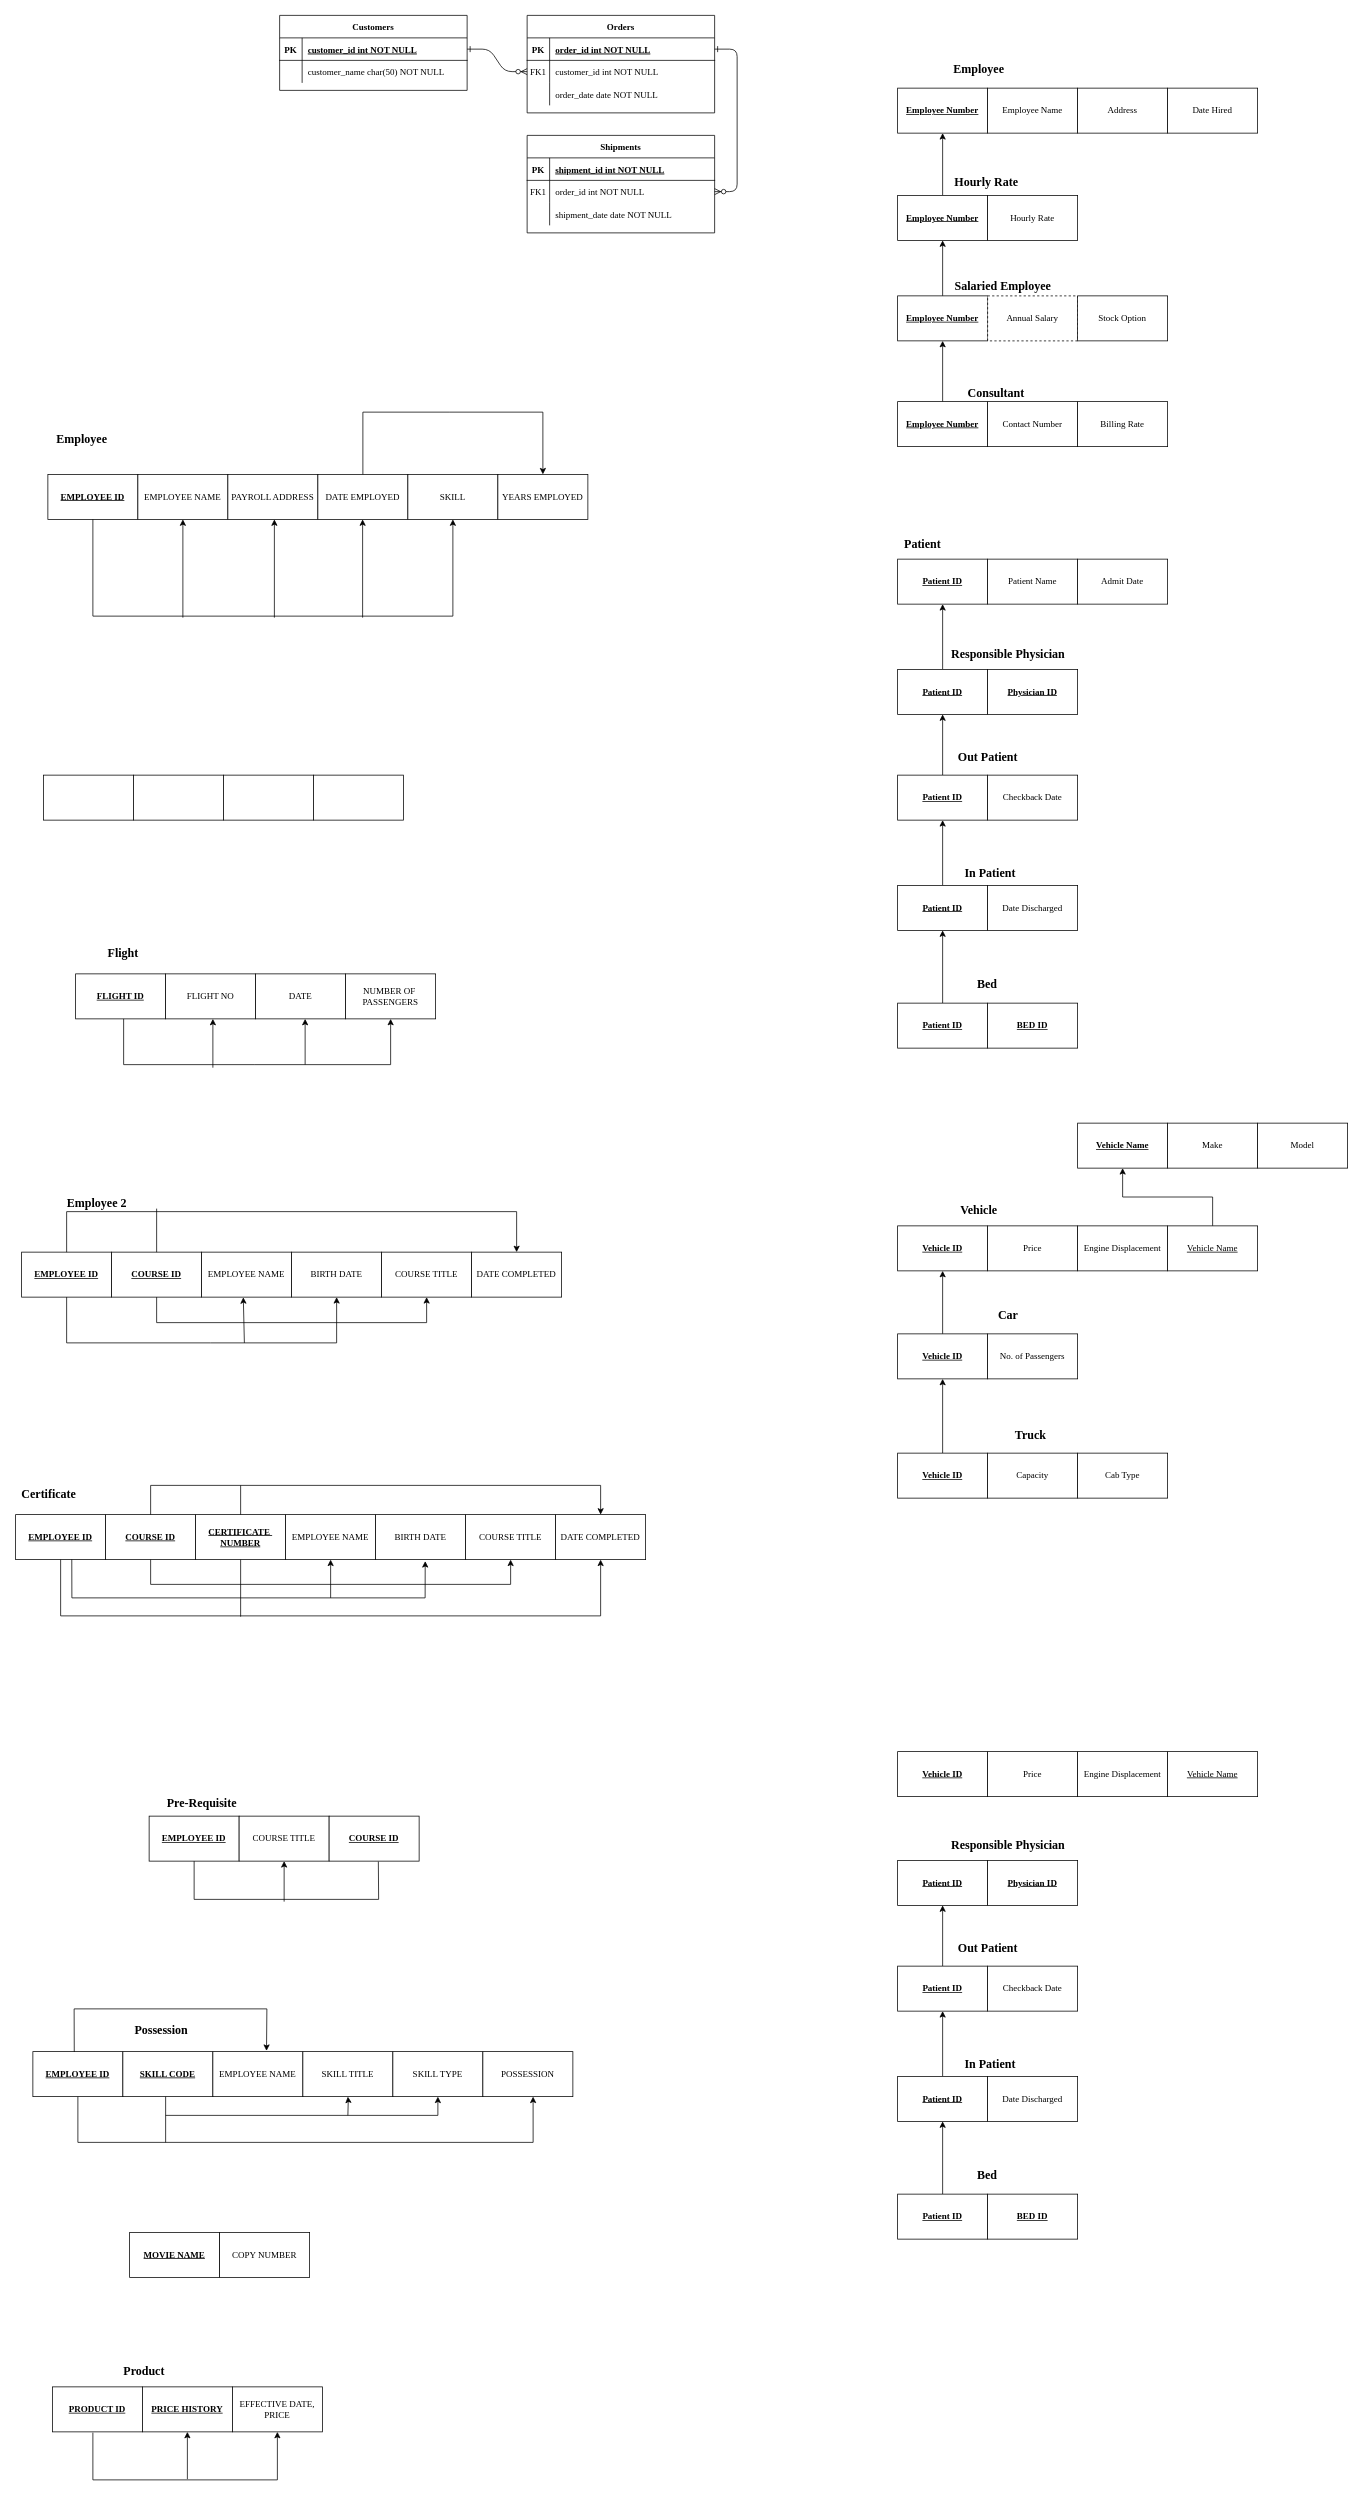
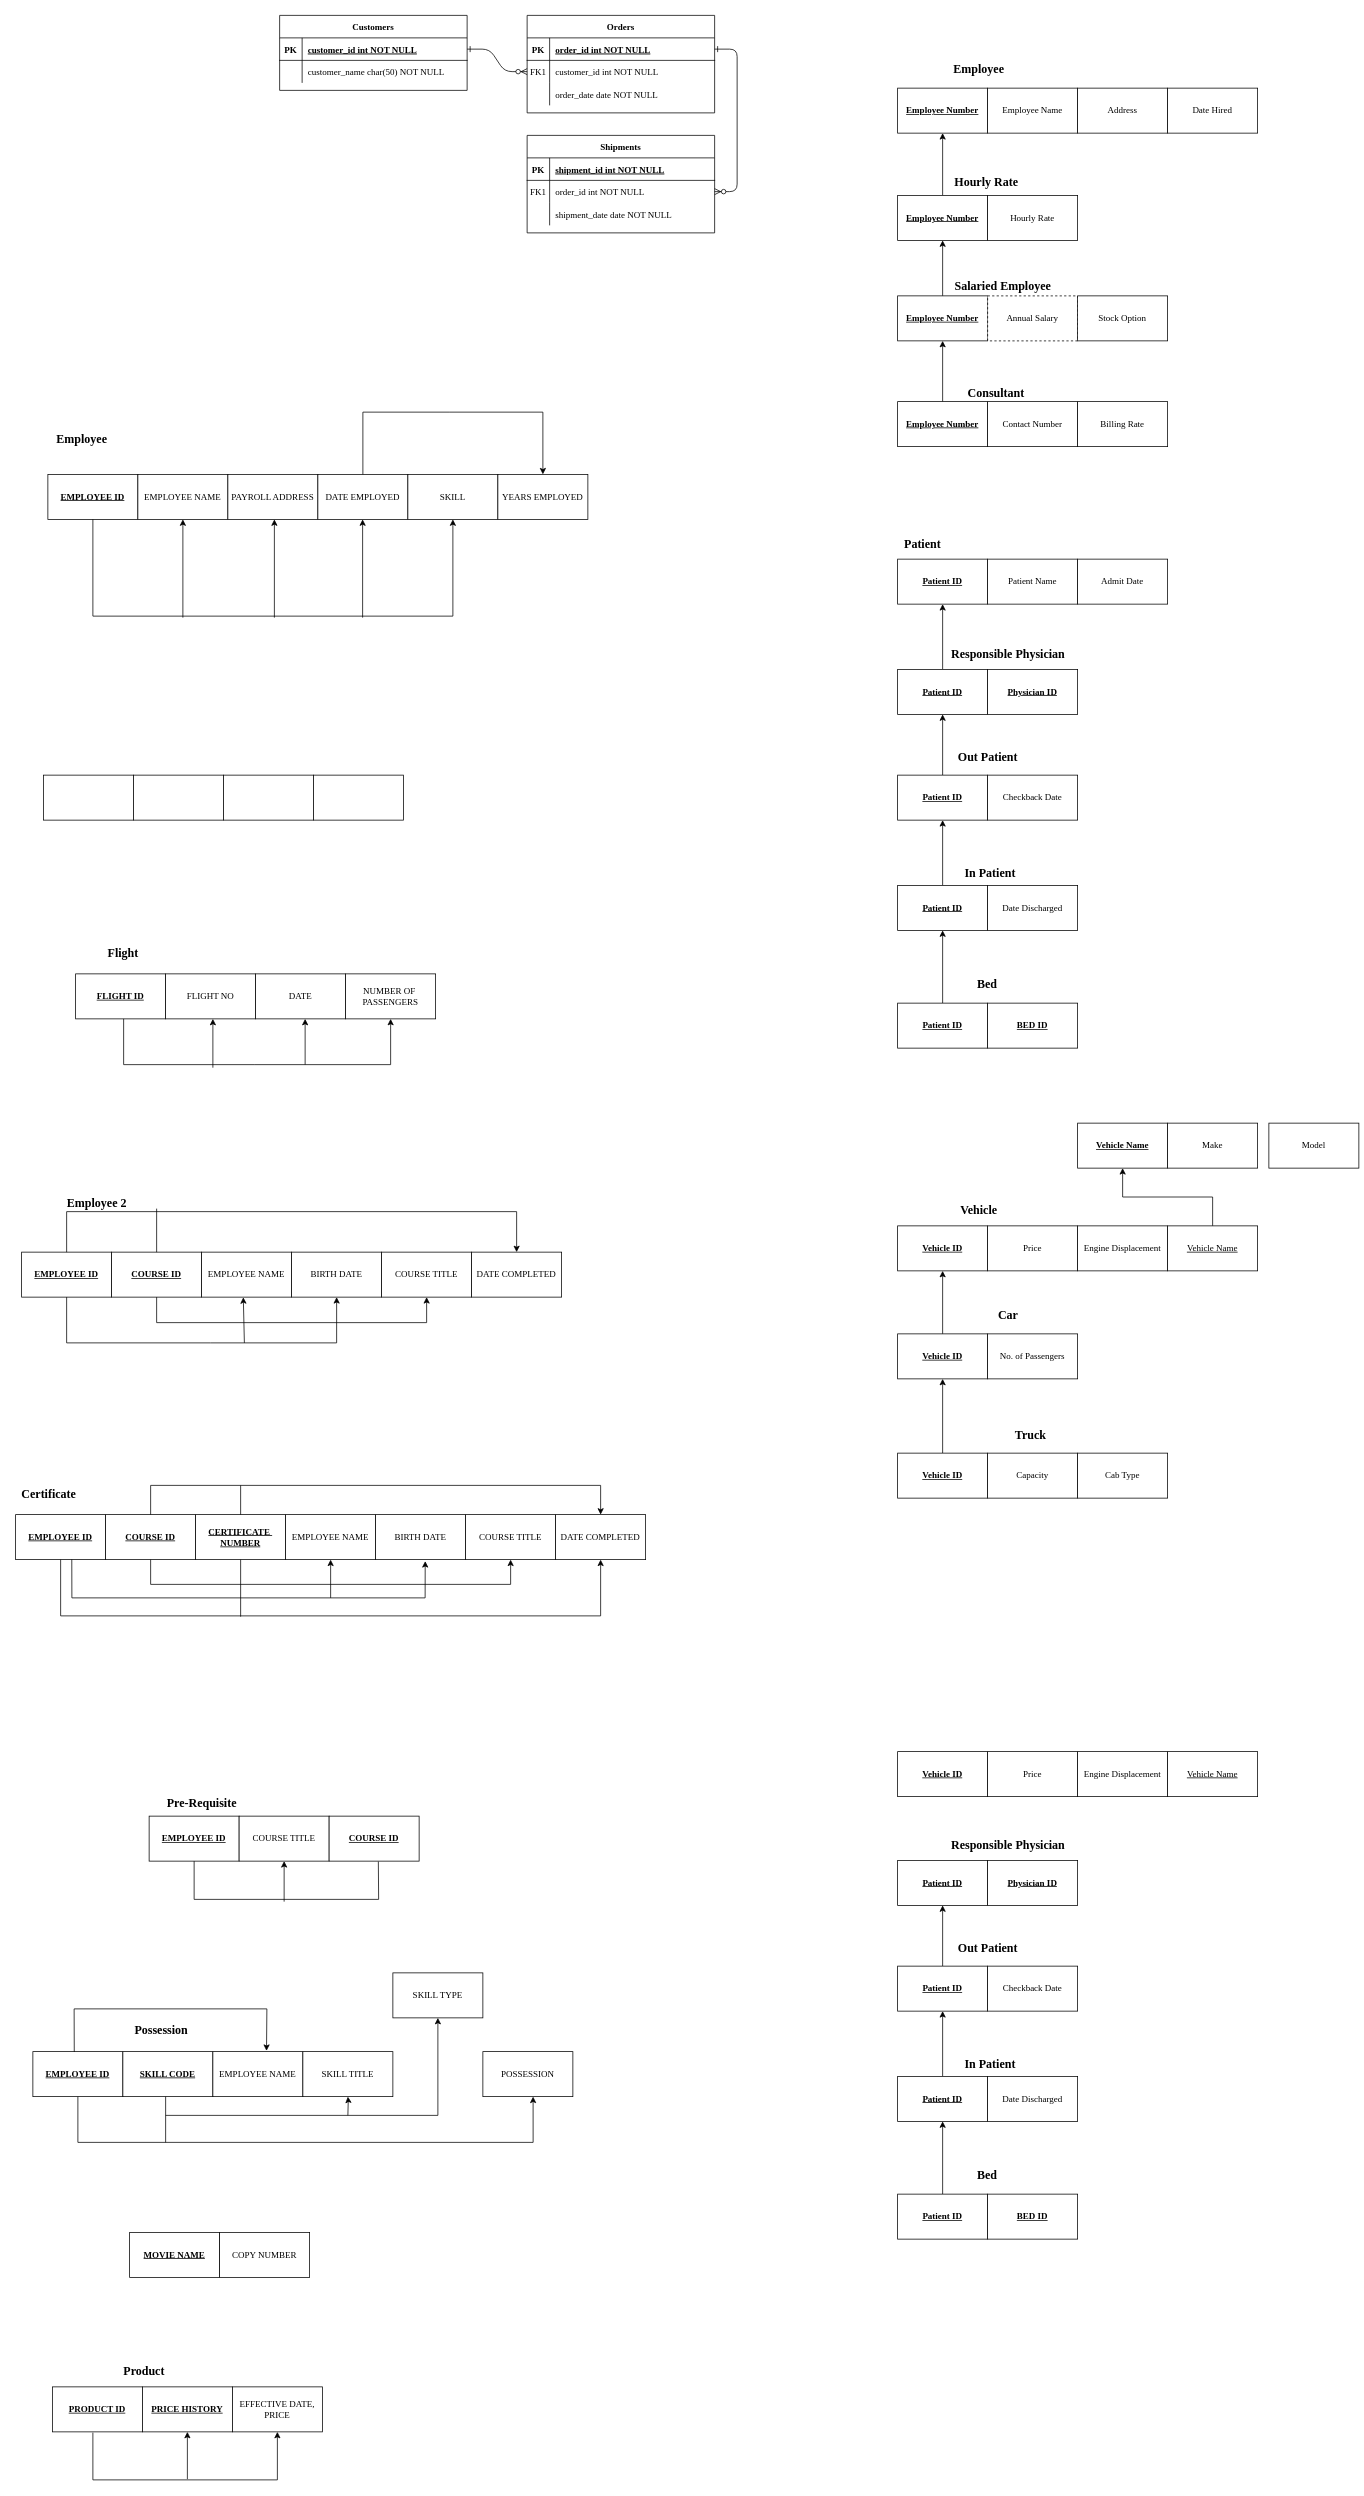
node "Model": moved (1302, 1146) -> (1314, 1146)
node "SKILL TYPE": moved (438, 2074) -> (438, 1995)
